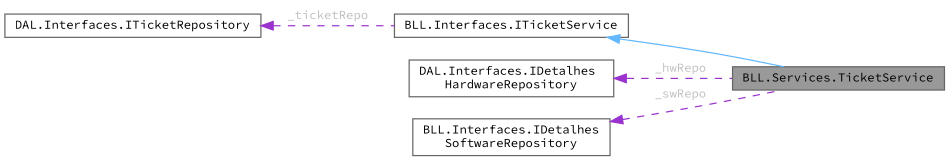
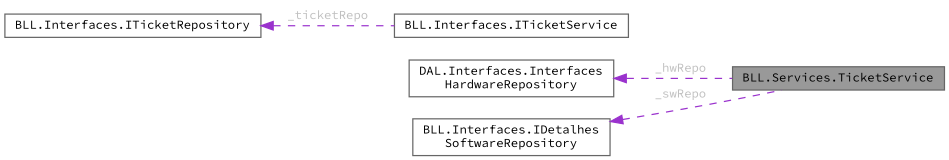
node "DAL.Interfaces.ITicketRepository": label "DAL.Interfaces.ITicketRepository" -> "BLL.Interfaces.ITicketRepository"
edge "BLL.Services.TicketService" -> "BLL.Interfaces.ITicketService": removed
node "DAL.Interfaces.IDetalhes HardwareRepository": label "DAL.Interfaces.IDetalhes HardwareRepository" -> "DAL.Interfaces.Interfaces HardwareRepository"
